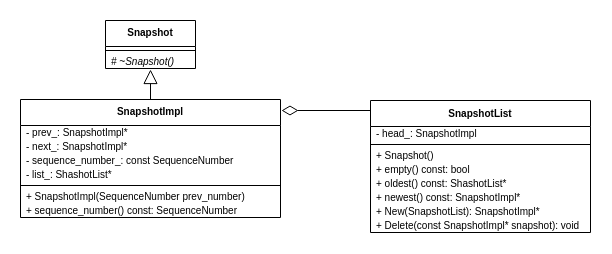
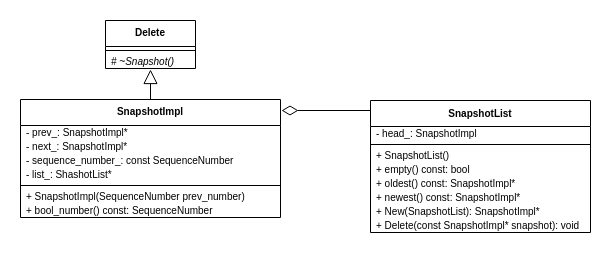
node "Snapshot": label "Snapshot" -> "Delete"
node "+ Snapshot()": label "+ Snapshot()" -> "+ SnapshotList()"
node "+ oldest() const: ShashotList*": label "+ oldest() const: ShashotList*" -> "+ oldest() const: SnapshotImpl*"
node "+ sequence_number() const: SequenceNumber": label "+ sequence_number() const: SequenceNumber" -> "+ bool_number() const: SequenceNumber"
